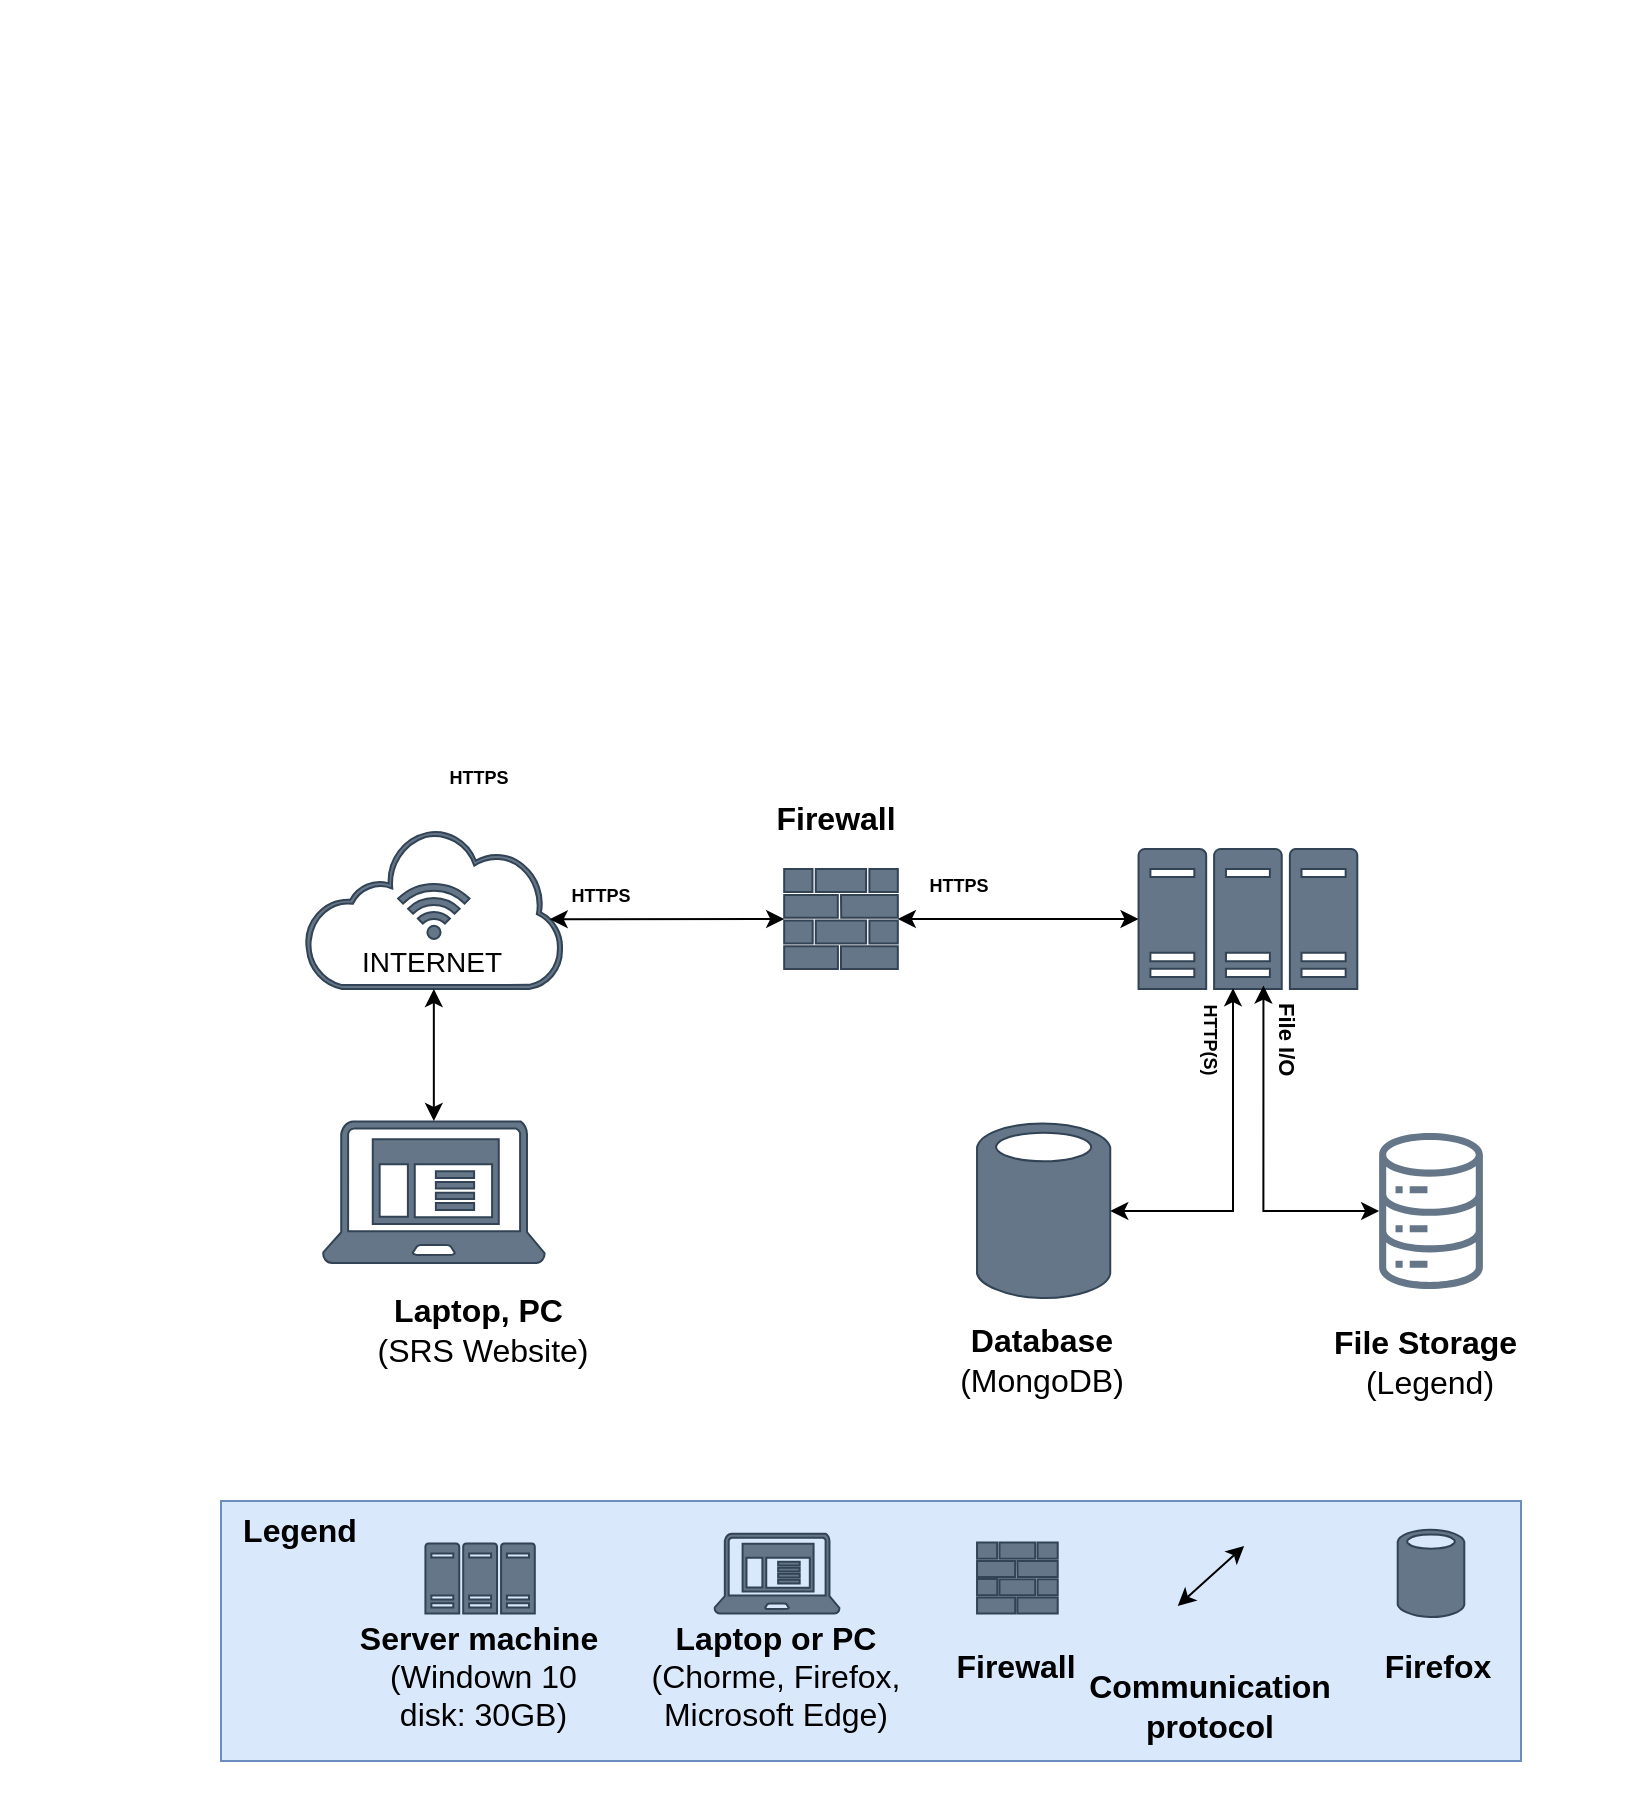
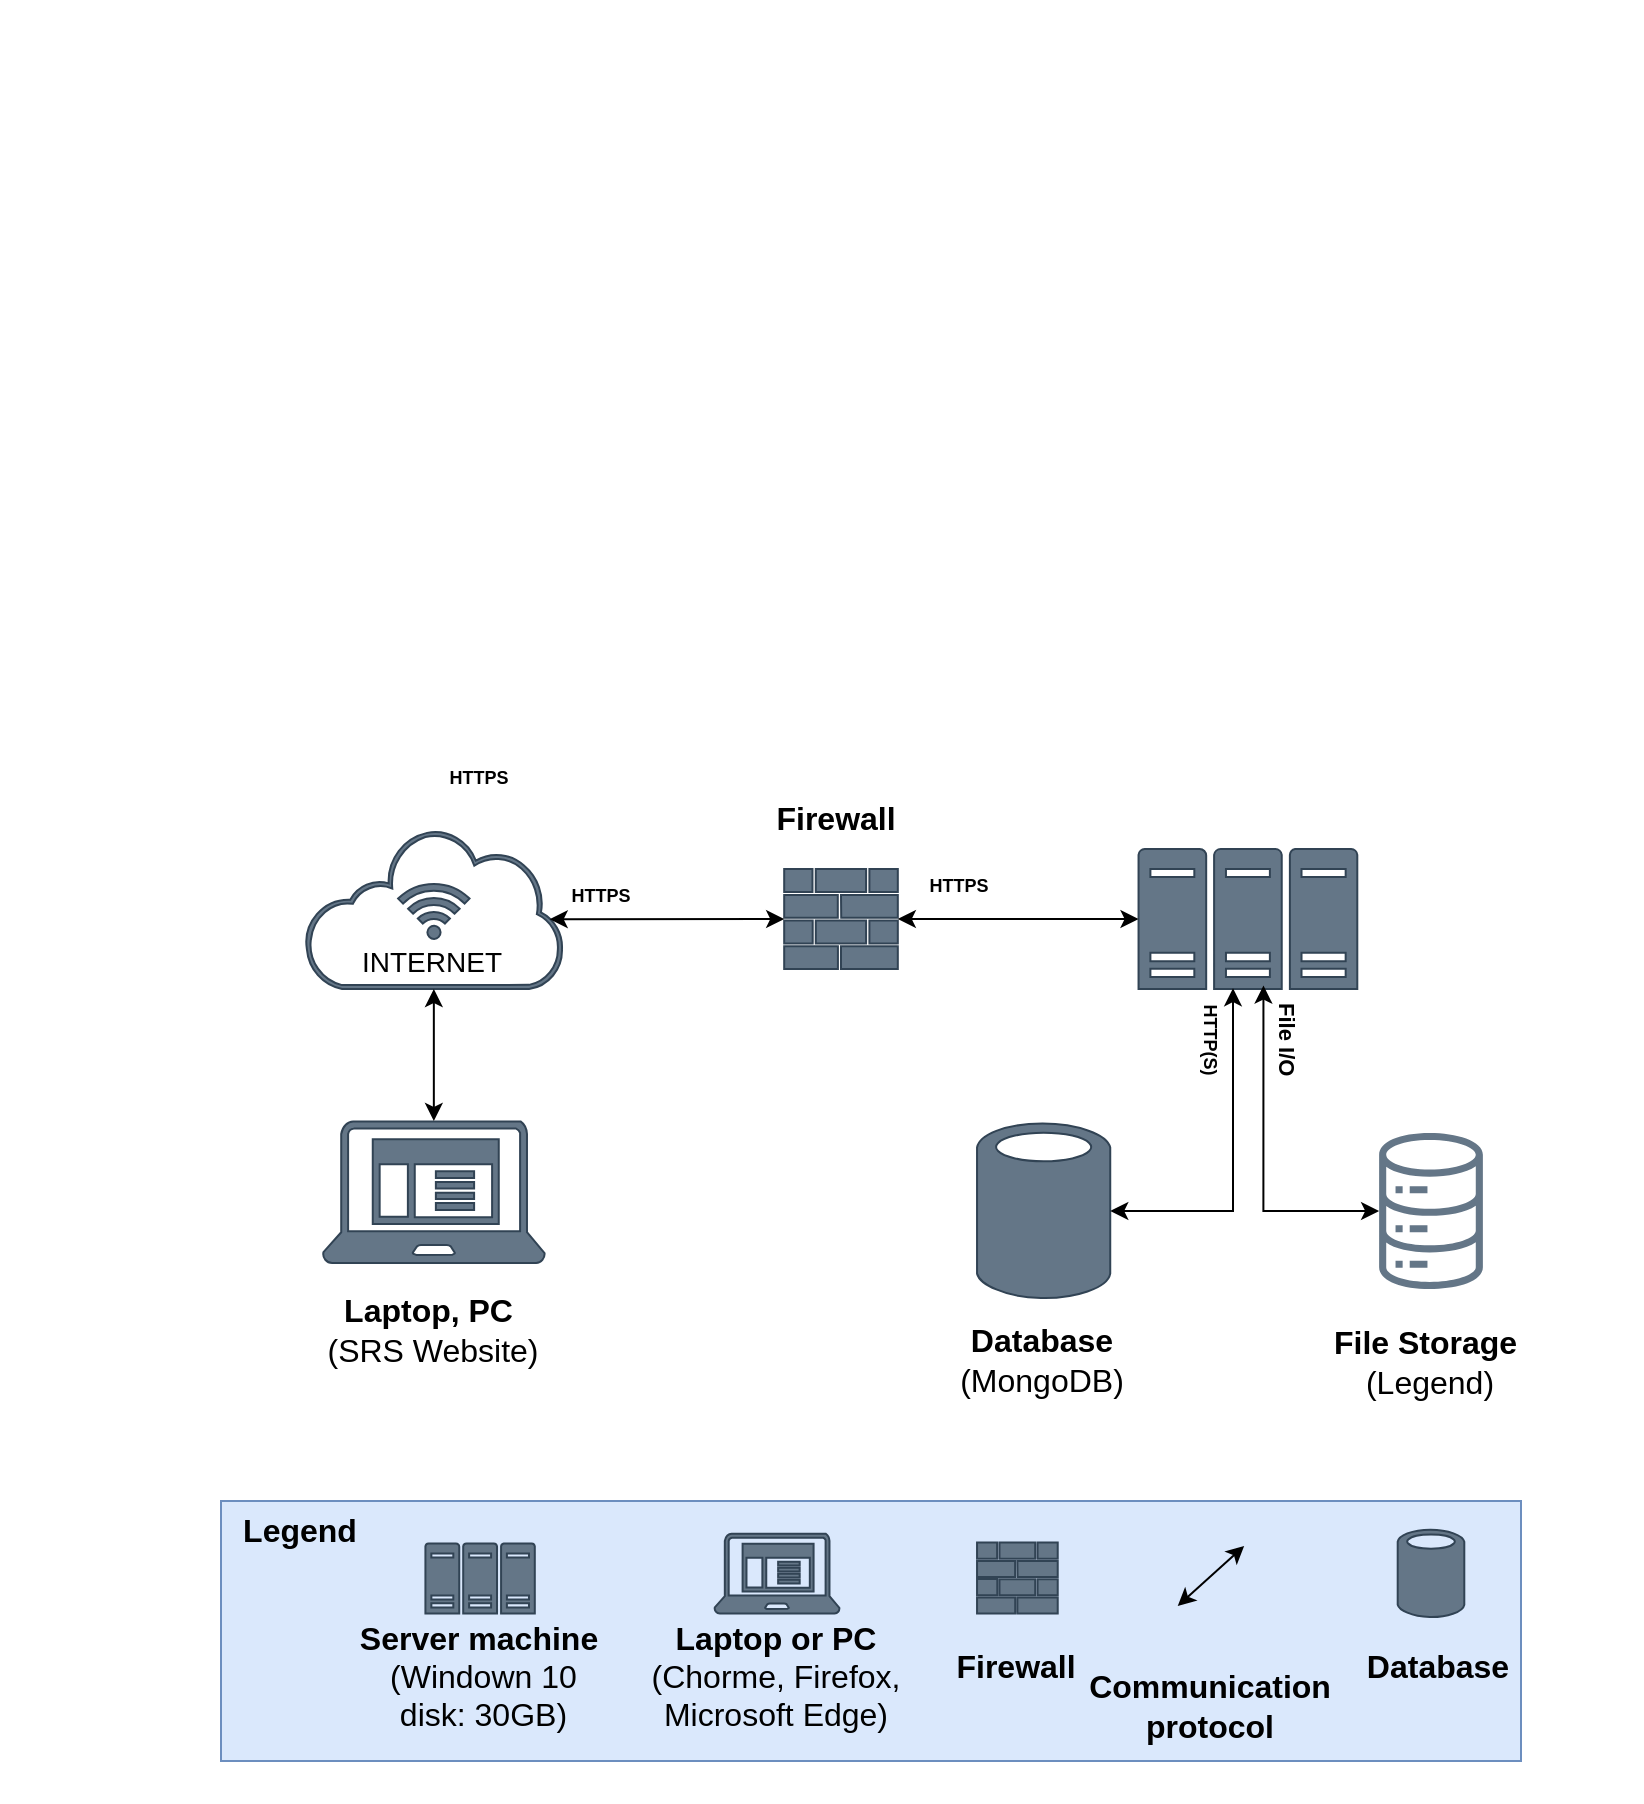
node "Laptop, PC (SRS Website)": moved (484, 1331) -> (434, 1331)
node "Firefox": label "Firefox" -> "Database"
